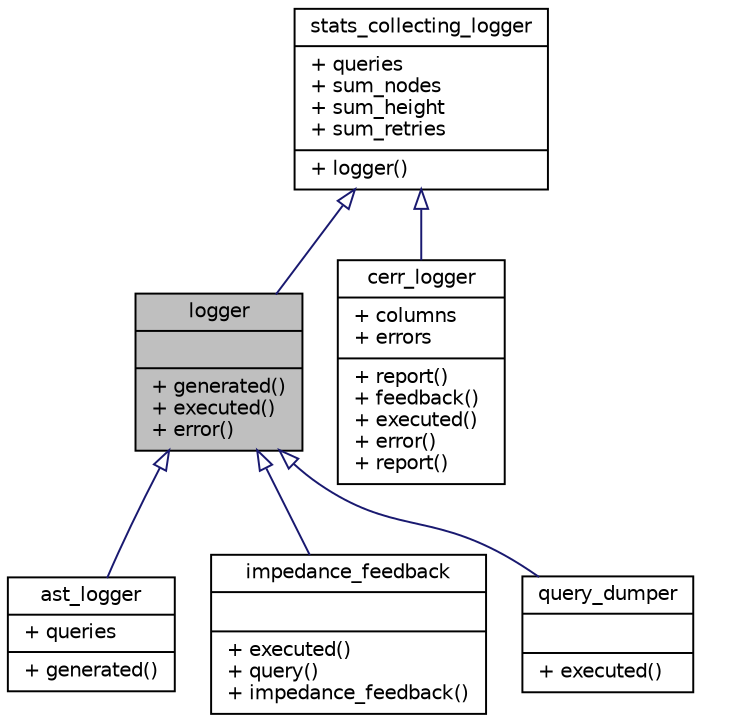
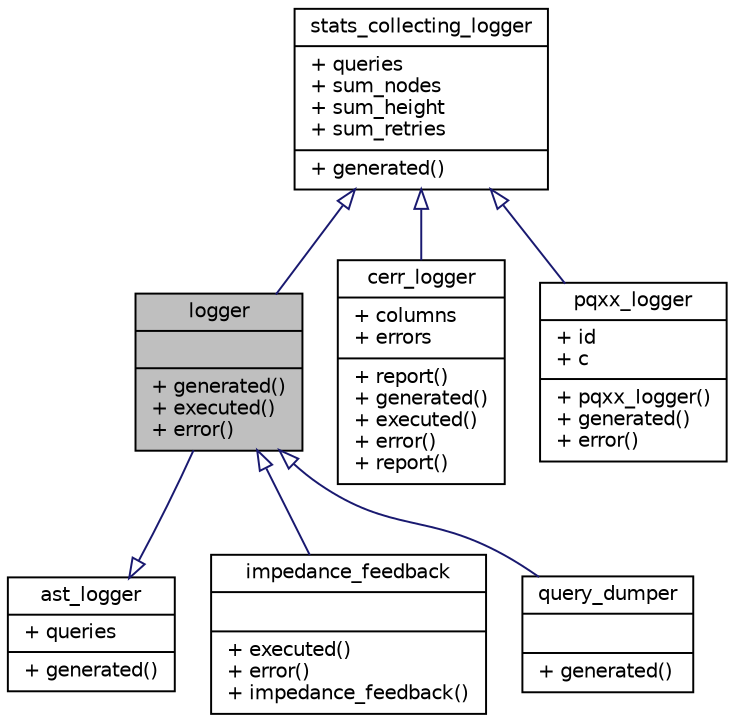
node "stats_collecting_logger": text "+ logger()" -> "+ generated()"
node "pqxx_logger": added
node "cerr_logger": text "+ feedback()" -> "+ generated()"
edge "ast_logger" -> "logger": reversed
node "impedance_feedback": text "+ query()" -> "+ error()"
node "query_dumper": text "+ executed()" -> "+ generated()"
